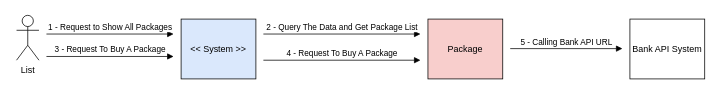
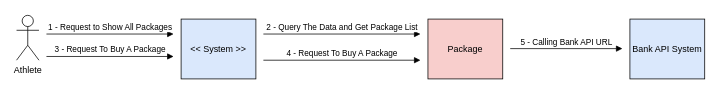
node "Bank API System": fillcolor #ffffff -> #dae8fc
node "List": label "List" -> "Athlete"
